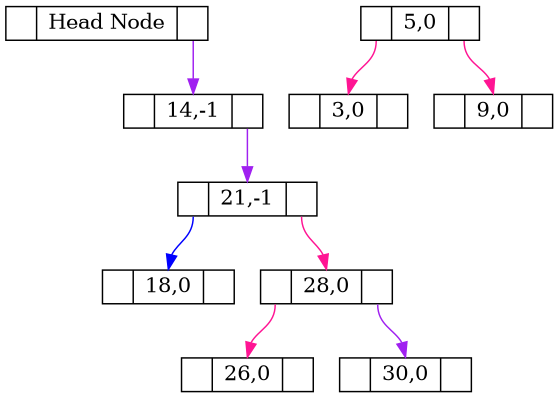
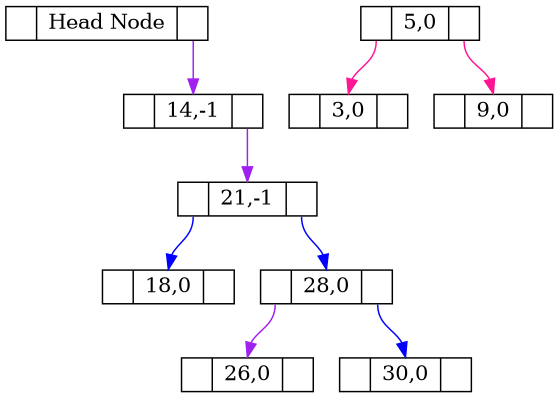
edge "21,-1" -> "28,0": color deeppink -> blue
edge "28,0" -> "26,0": color deeppink -> purple
edge "28,0" -> "30,0": color purple -> blue
